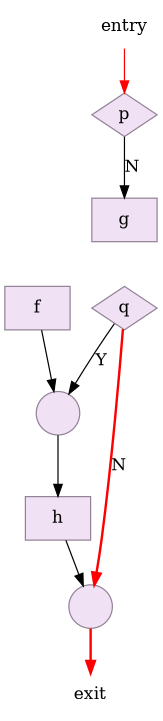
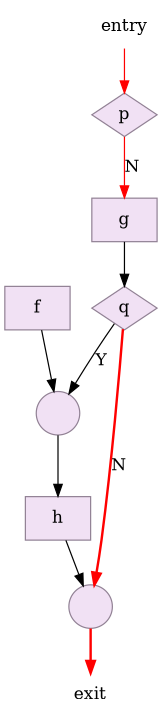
edge "p" -> "g": color black -> red
edge "g" -> "q": added
